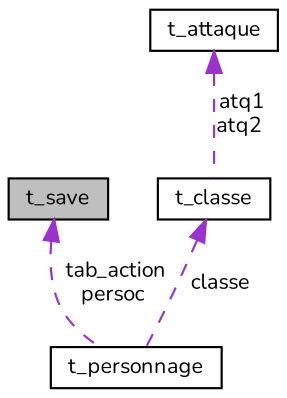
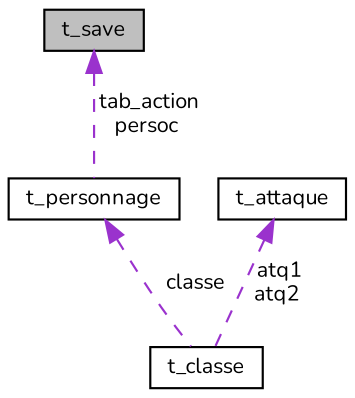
edge "t_personnage" -> "t_classe": reversed
